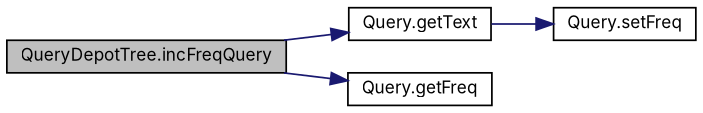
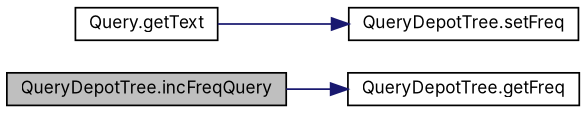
node "Query.setFreq": label "Query.setFreq" -> "QueryDepotTree.setFreq"
edge "QueryDepotTree.incFreqQuery" -> "Query.getText": removed
node "Query.getFreq": label "Query.getFreq" -> "QueryDepotTree.getFreq"
